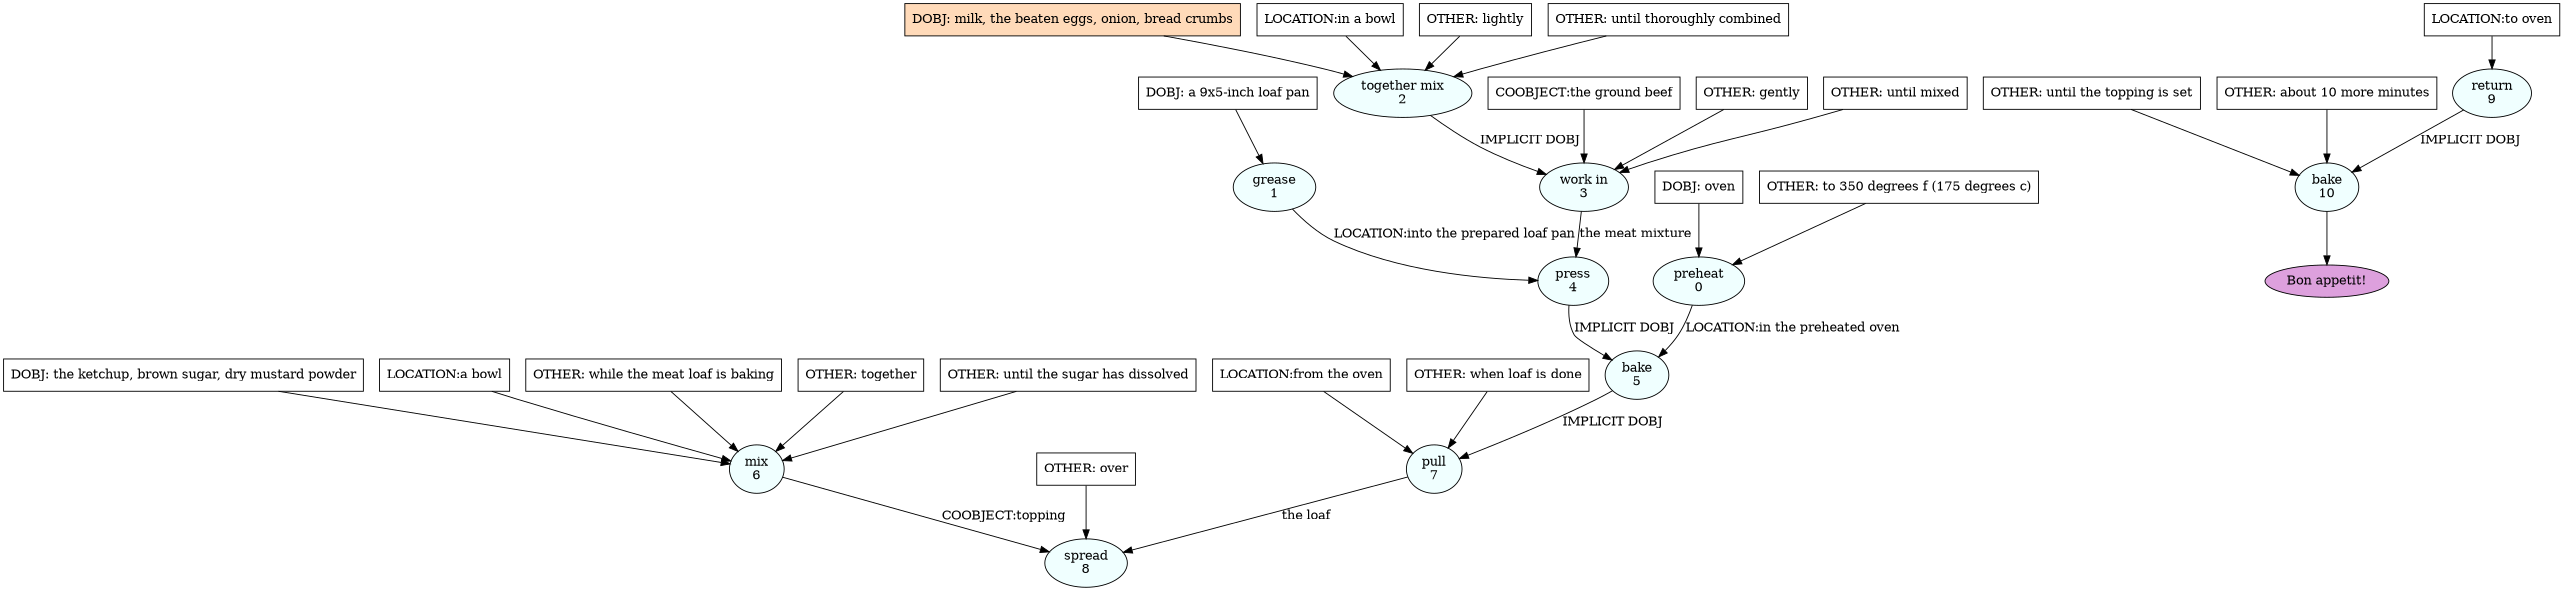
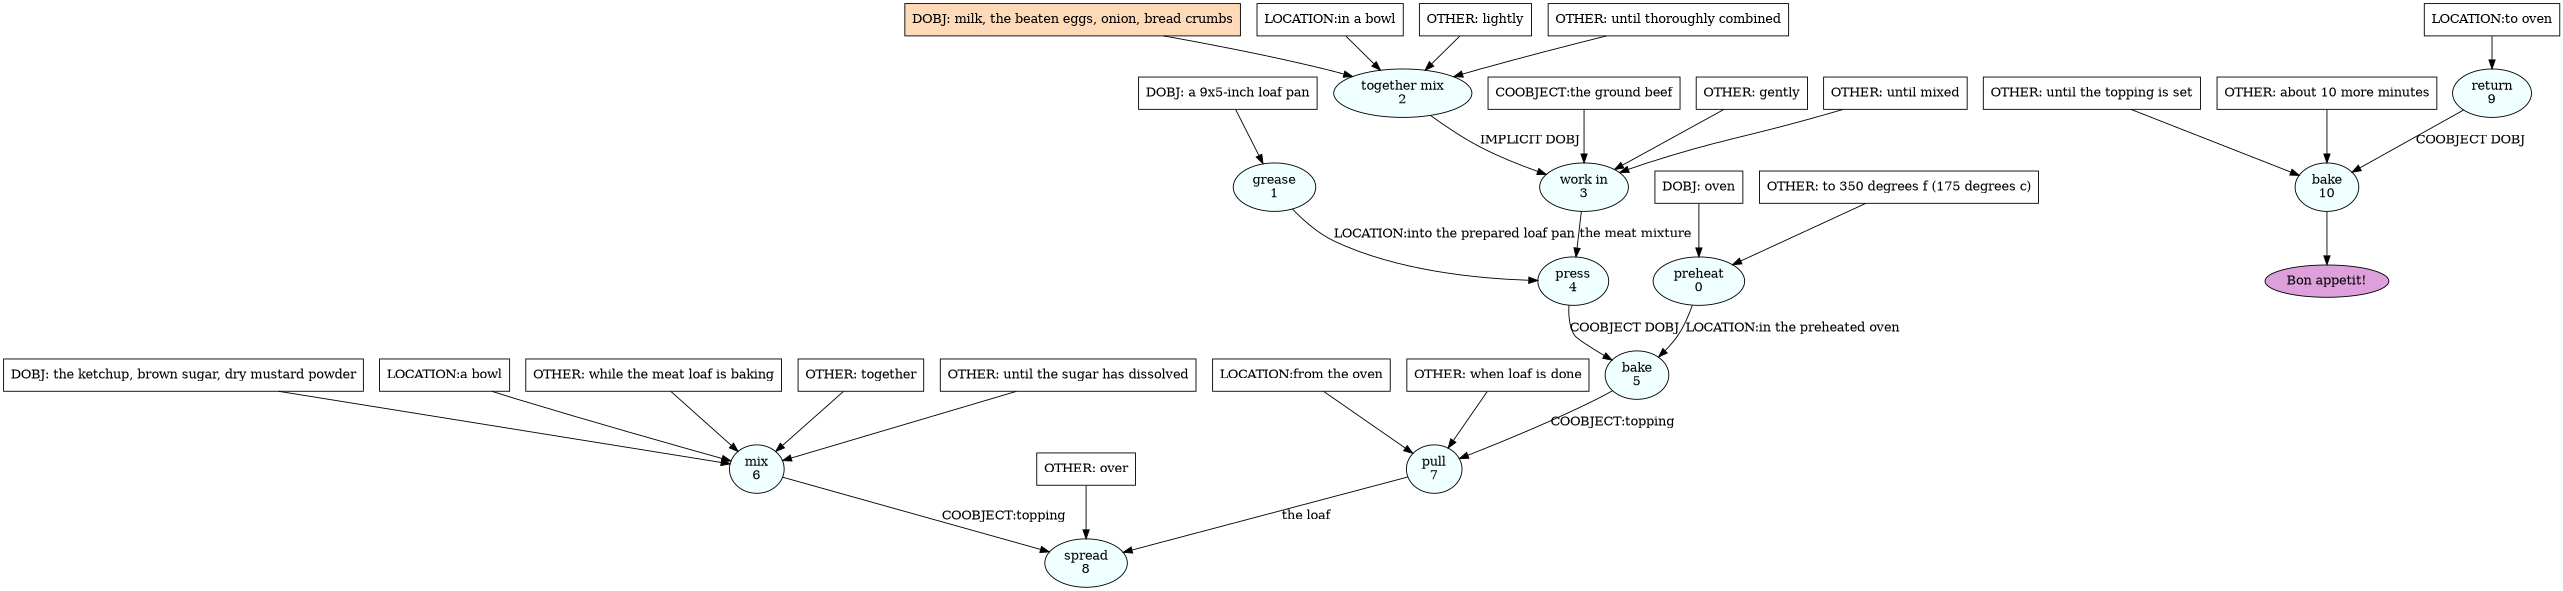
edge "return 9" -> "bake 10": label "IMPLICIT DOBJ" -> "COOBJECT DOBJ"
edge "press 4" -> "bake 5": label "IMPLICIT DOBJ" -> "COOBJECT DOBJ"
edge "bake 5" -> "pull 7": label "IMPLICIT DOBJ" -> "COOBJECT:topping"
